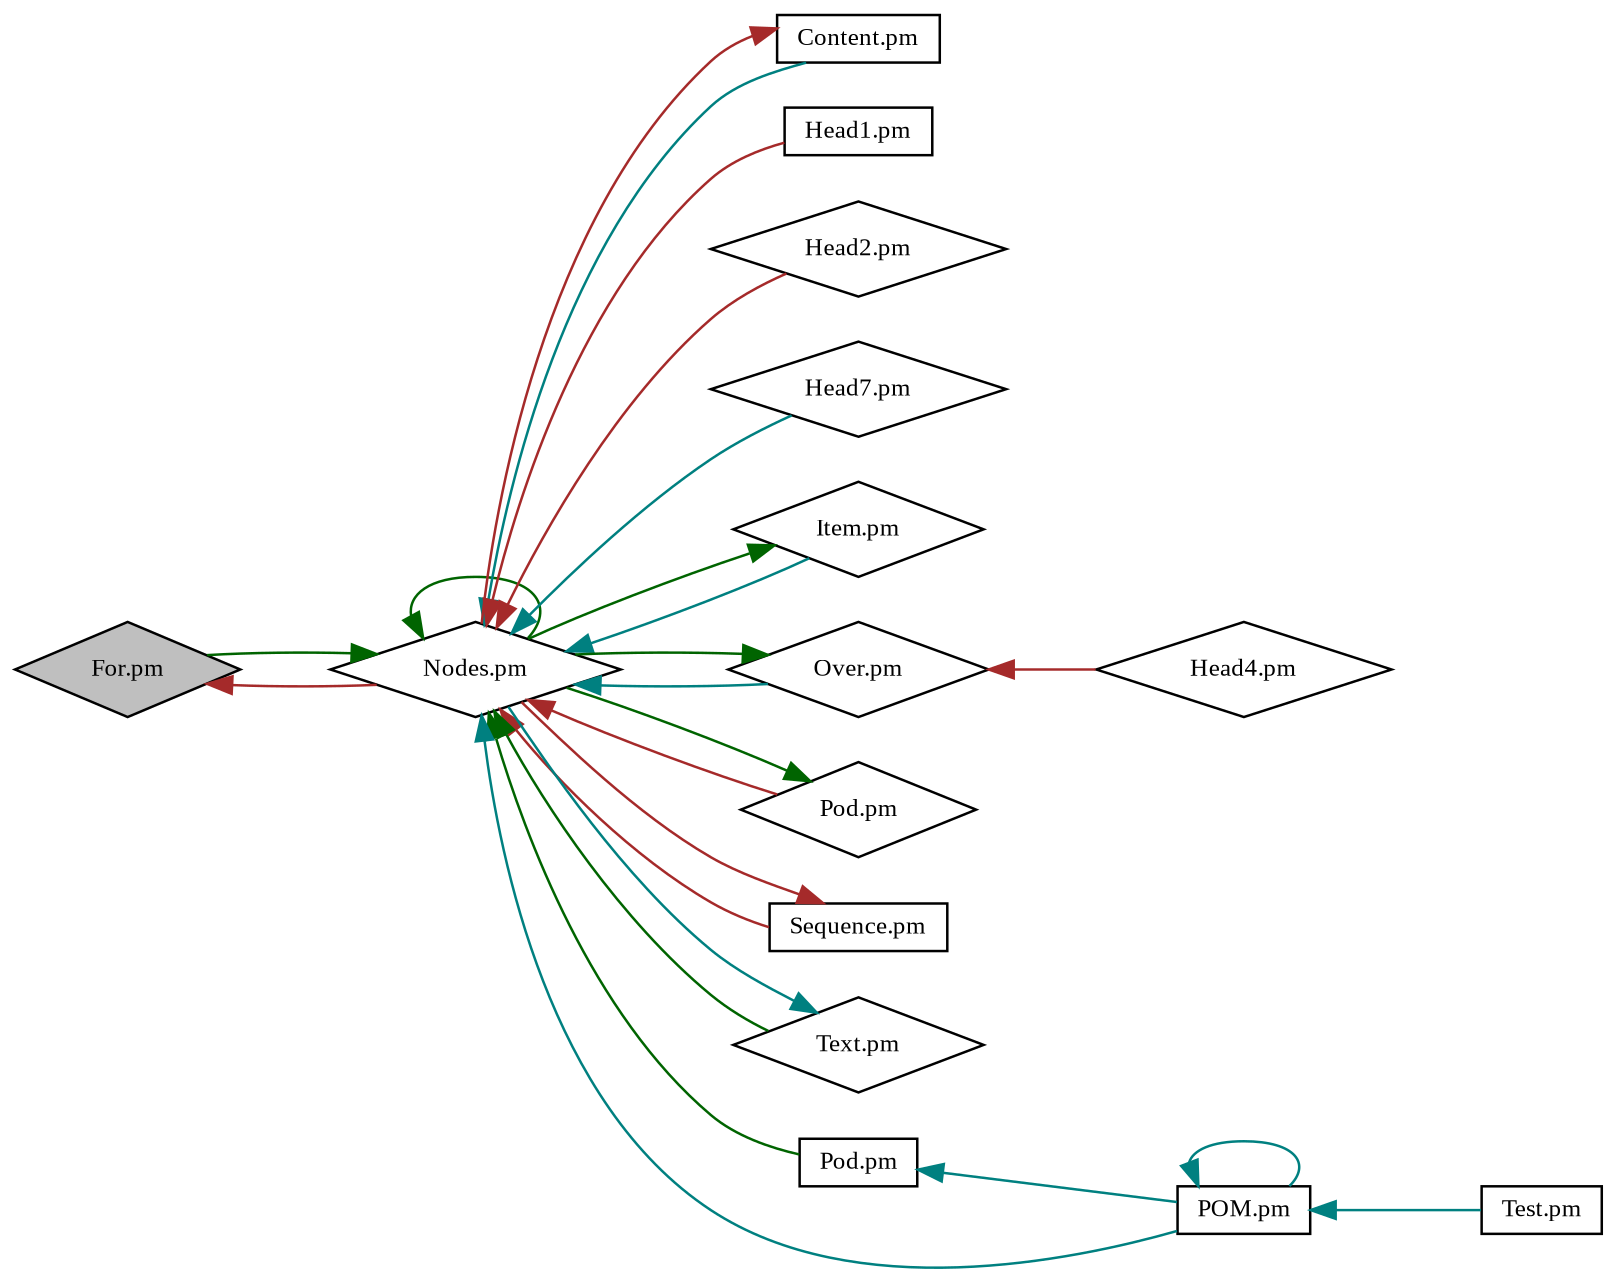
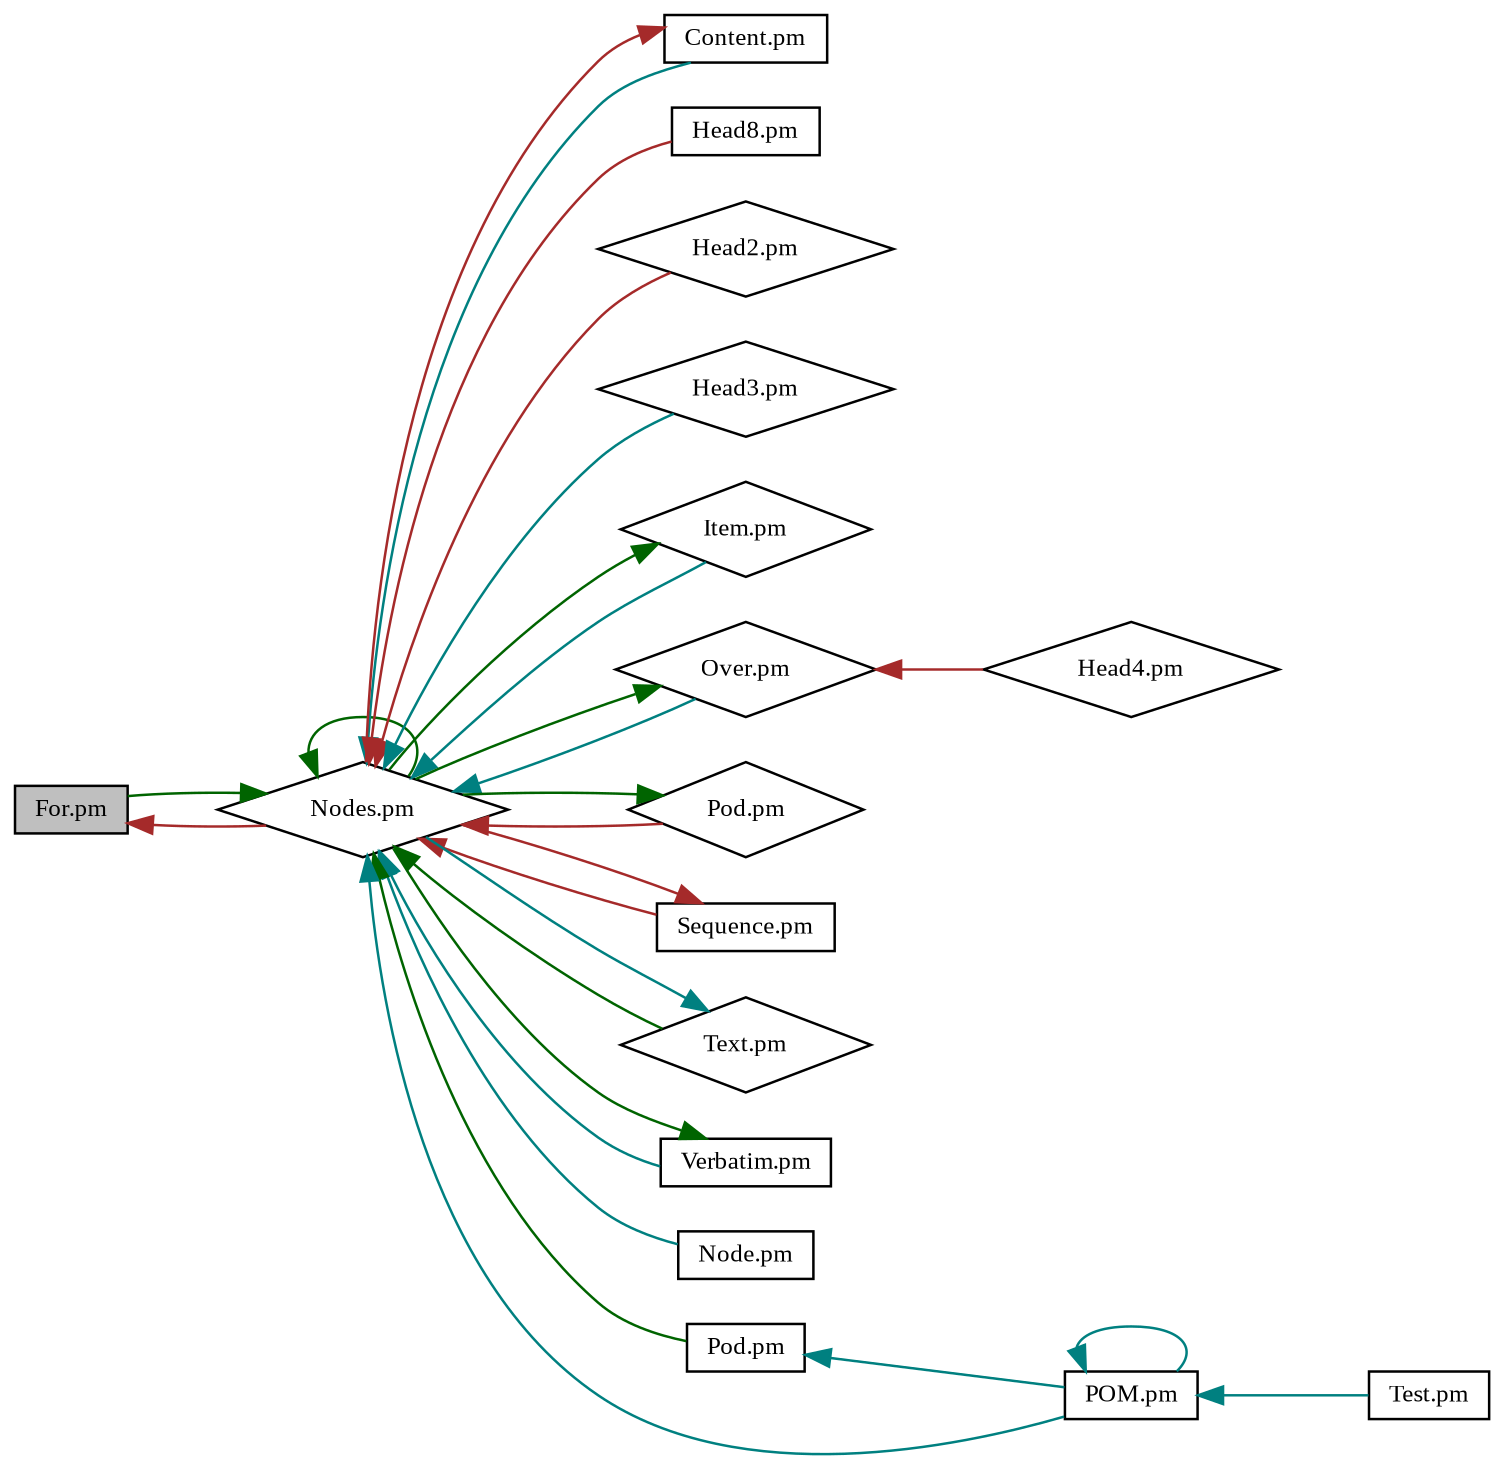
node "Head1.pm": label "Head1.pm" -> "Head8.pm"
node "Head7.pm": label "Head7.pm" -> "Head3.pm"
node "For.pm": shape diamond -> box
node "Verbatim.pm": added
node "Node.pm": added
